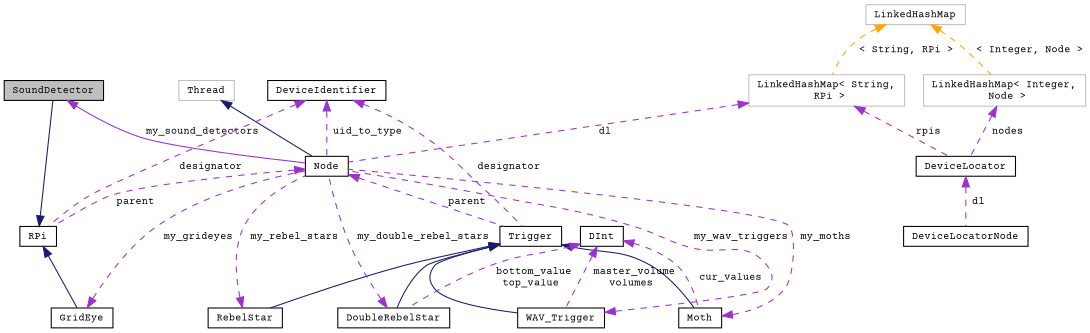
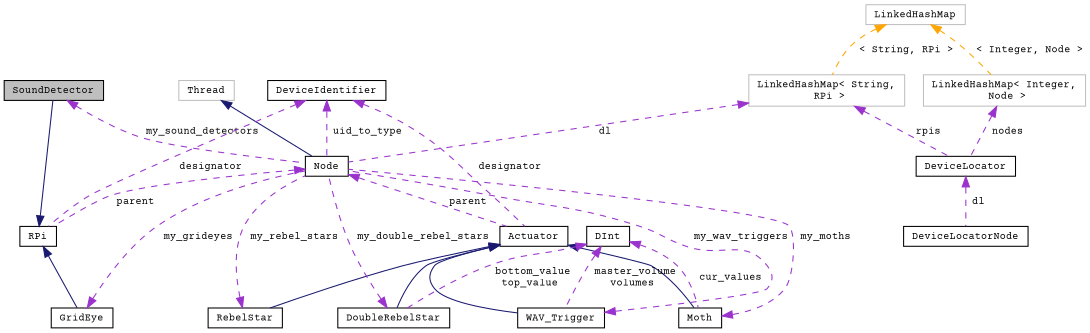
edge "Node" -> "SoundDetector": style solid -> dashed
node "Trigger": label "Trigger" -> "Actuator"
